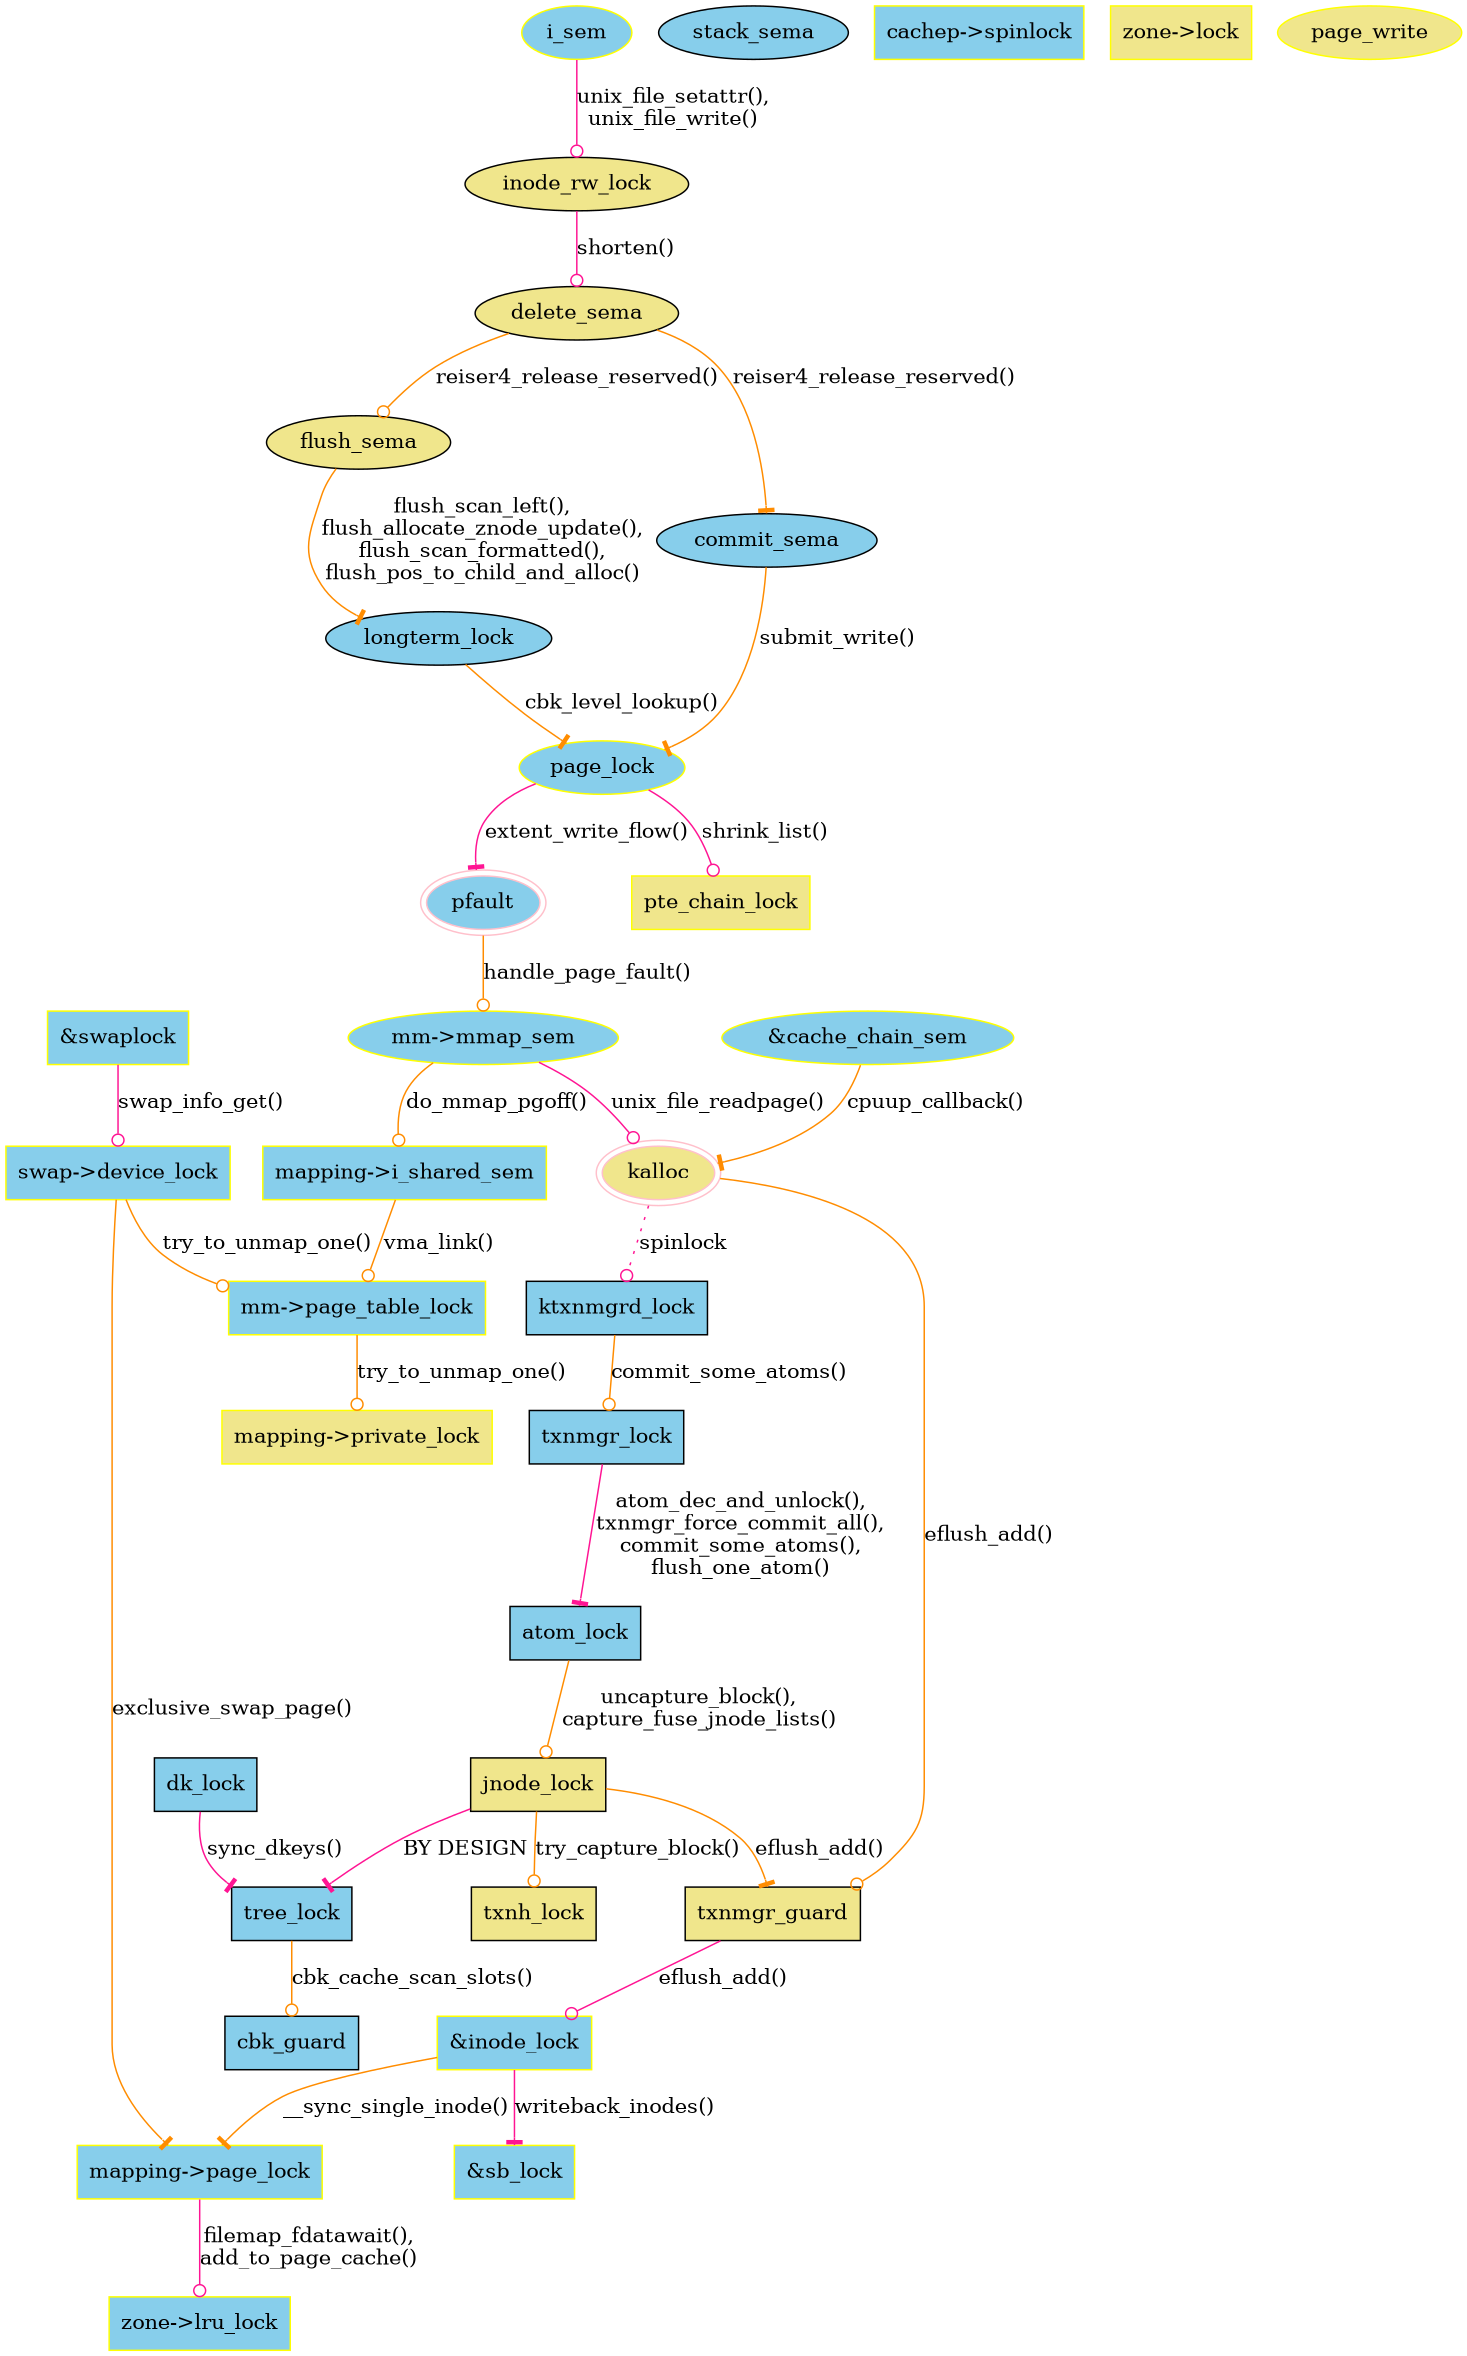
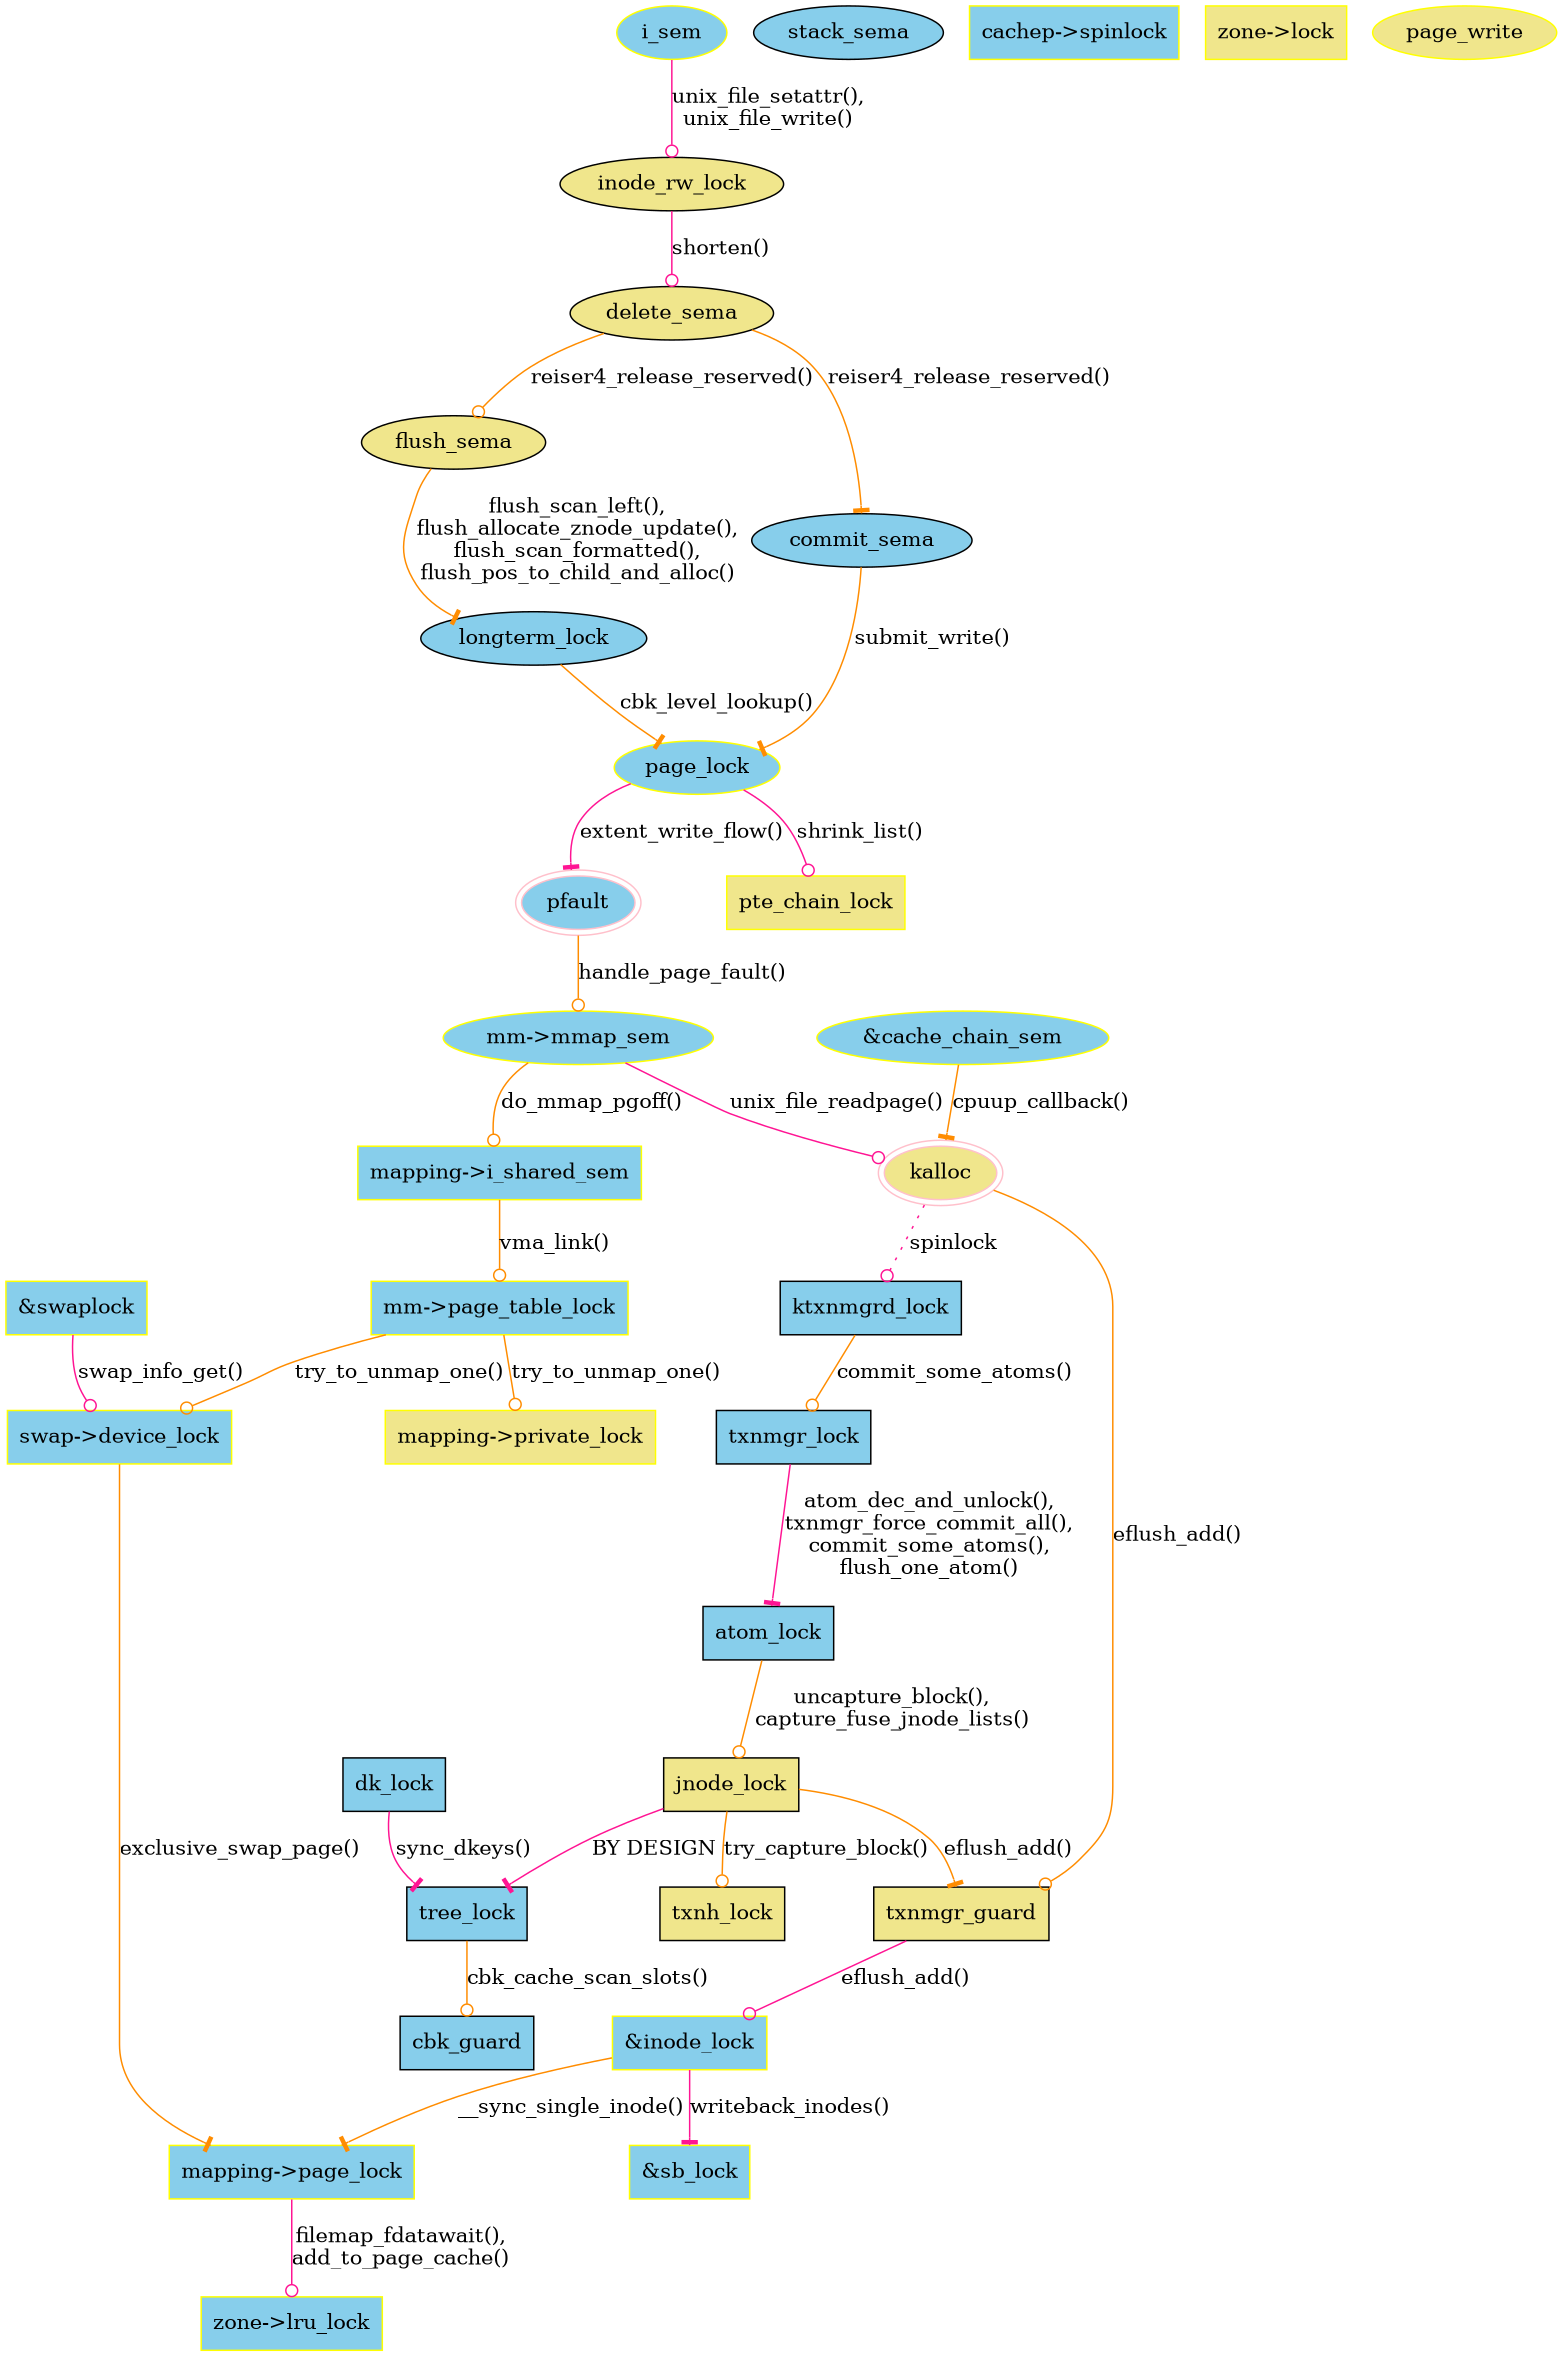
edge "swap->device_lock" -> "mm->page_table_lock": reversed
